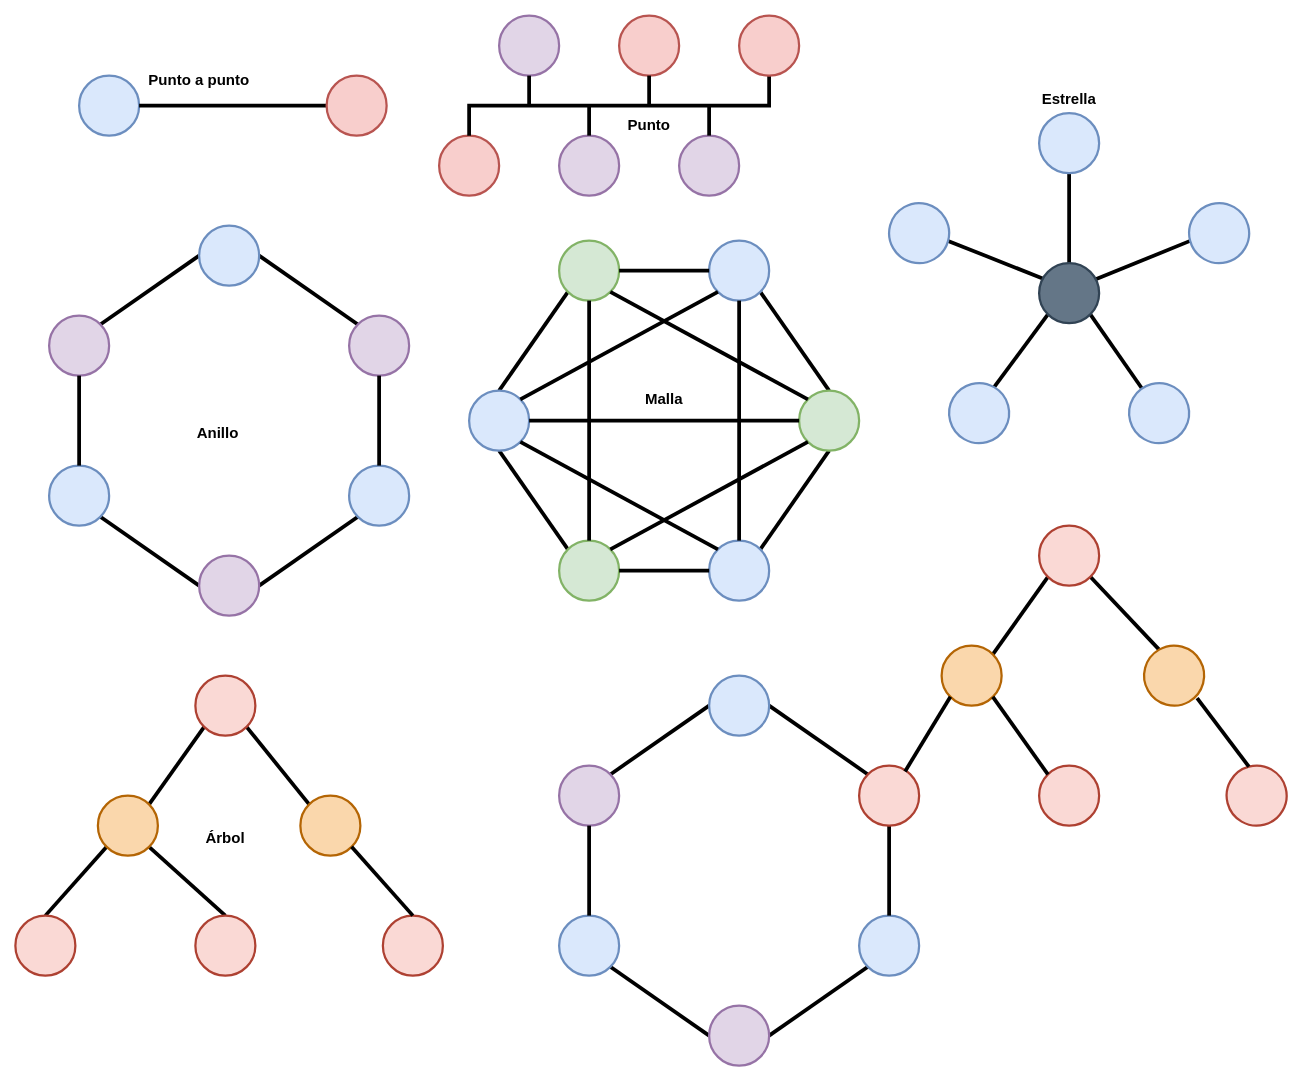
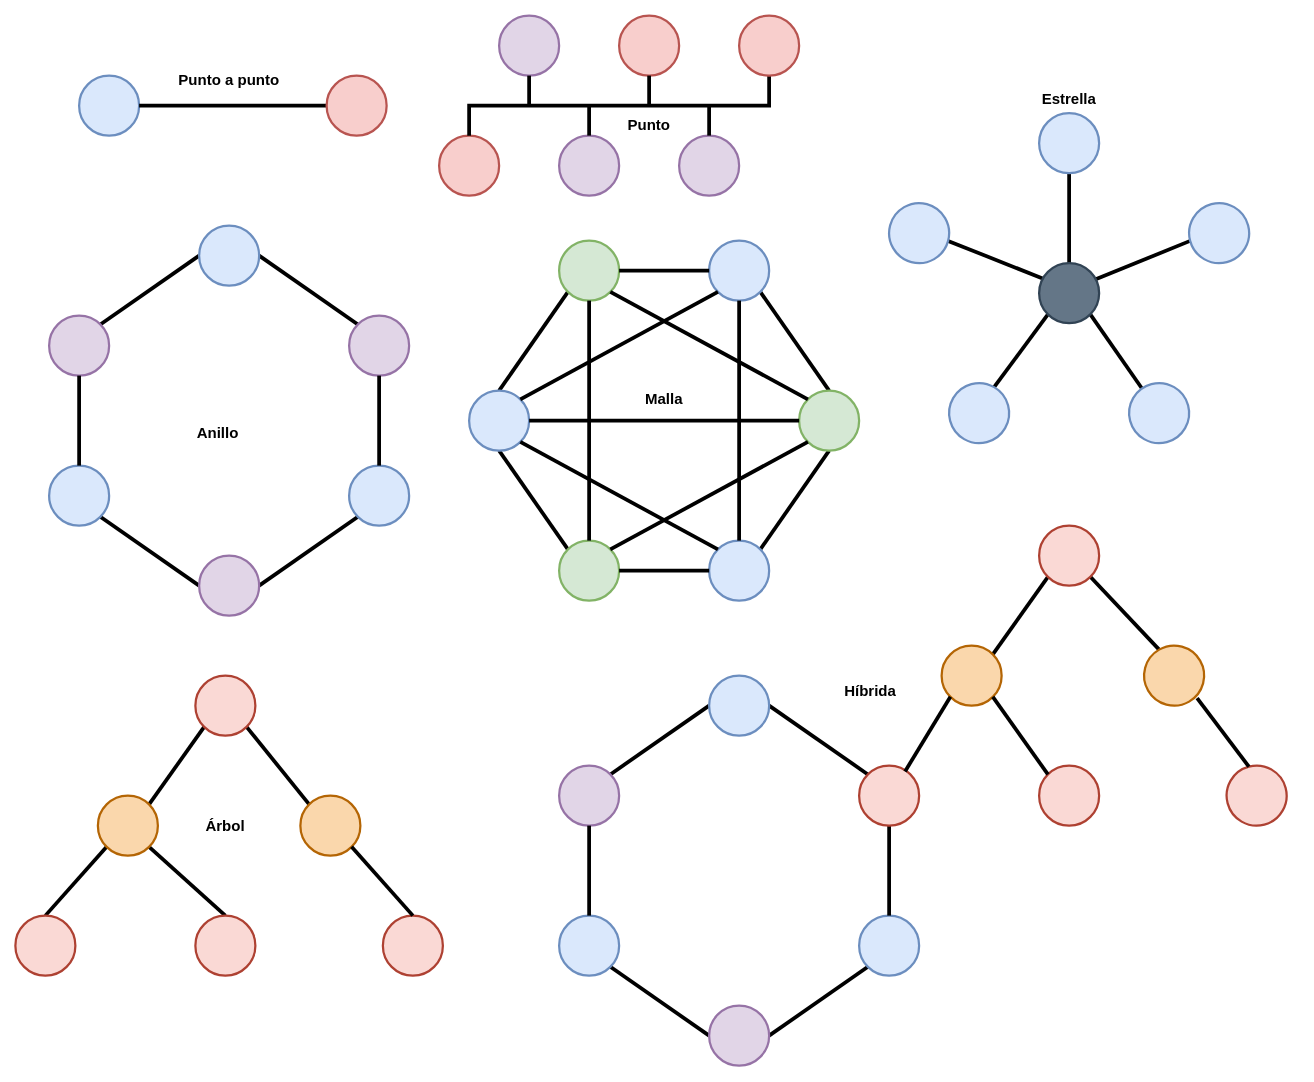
node "Punto a punto": moved (199, 79) -> (229, 79)
node "Híbrida": added
node "Árbol": moved (225, 837) -> (225, 825)
